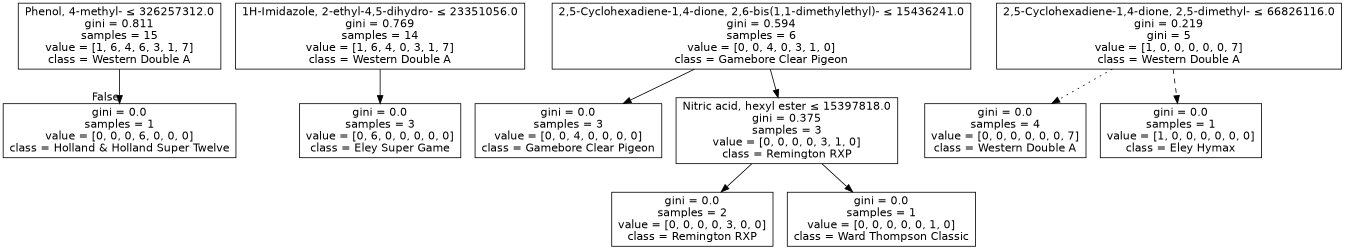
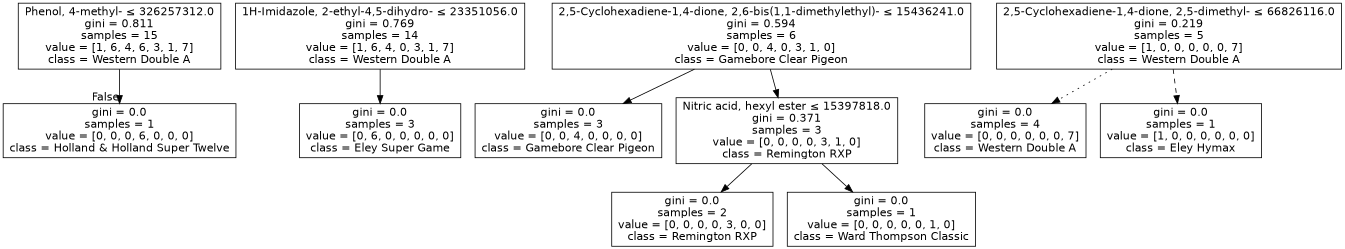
node "2,5-Cyclohexadiene-1,4-dione, 2,5-dimethyl- ≤ 66826116.0": text "gini = 5" -> "samples = 5"
node "Nitric acid, hexyl ester ≤ 15397818.0": text "gini = 0.375" -> "gini = 0.371"
